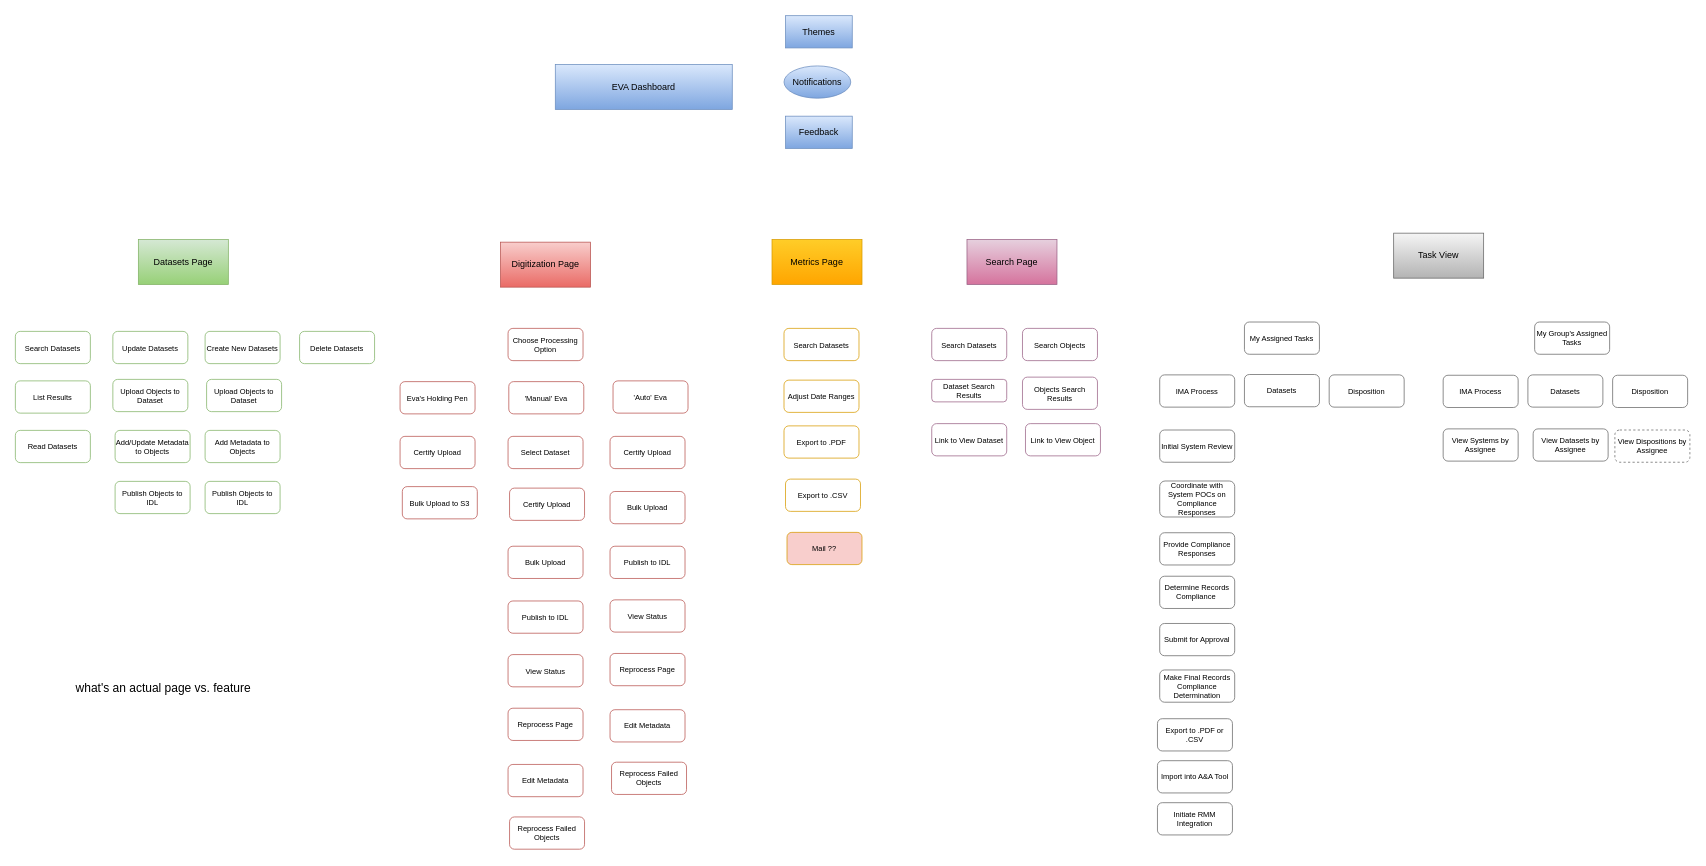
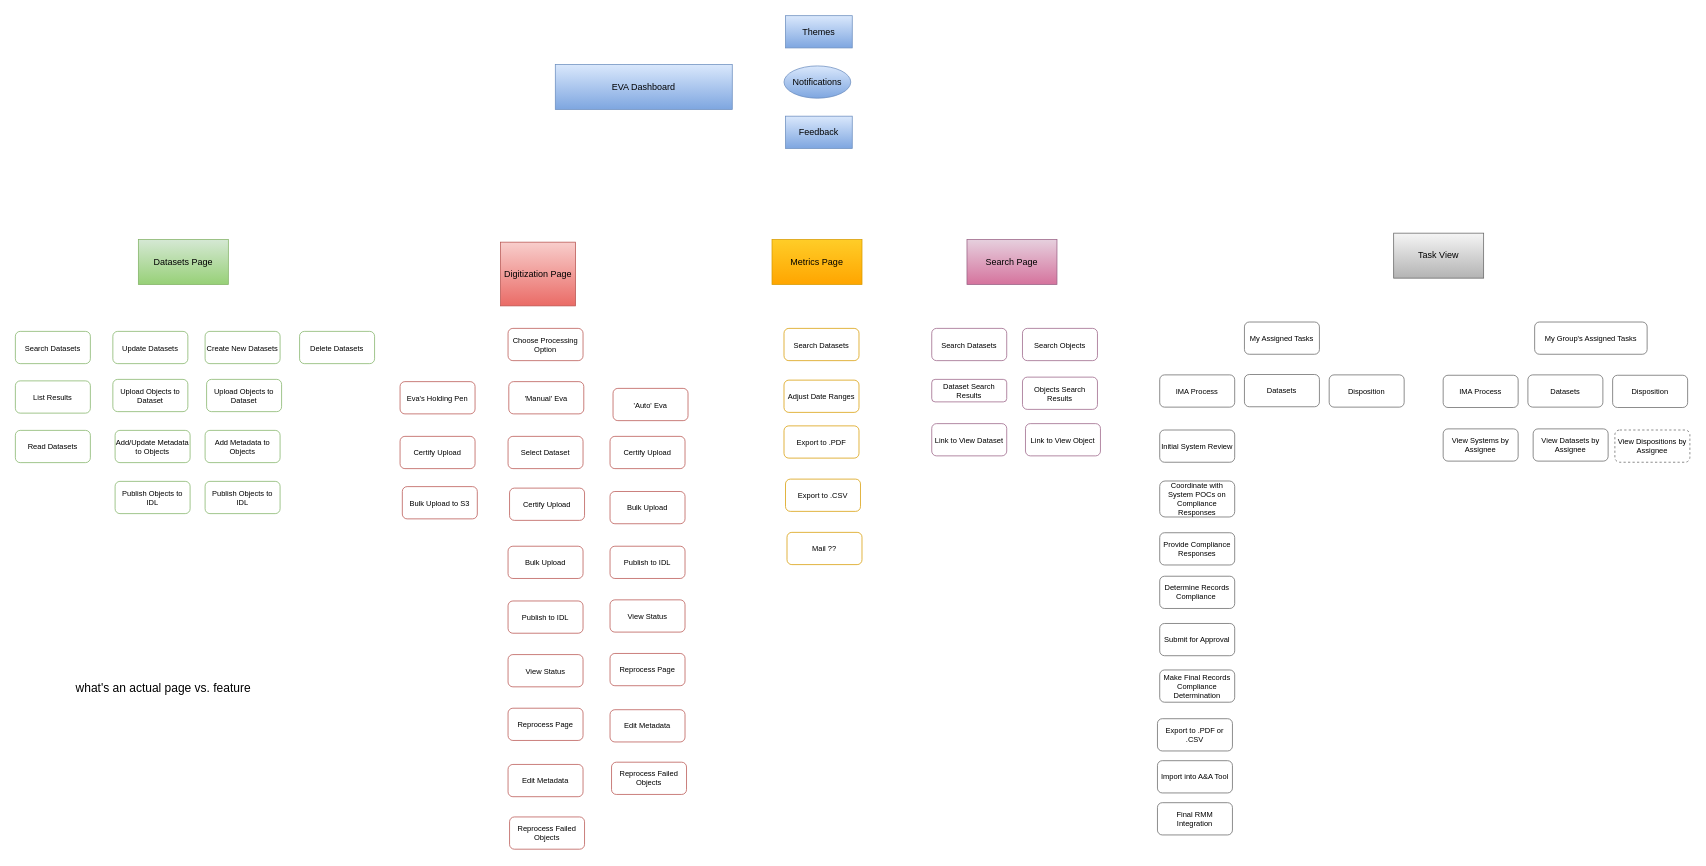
node "Digitization Page": size 90x45 -> 75x64
node "My Group's Assigned Tasks": size 75x32 -> 113x32
node "'Auto' Eva": moved (651, 397) -> (651, 404)
node "Mail ??": fillcolor #f8cecc -> #ffffff
node "Initiate RMM Integration": label "Initiate RMM Integration" -> "Final RMM Integration"
